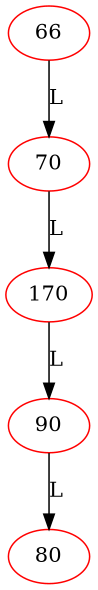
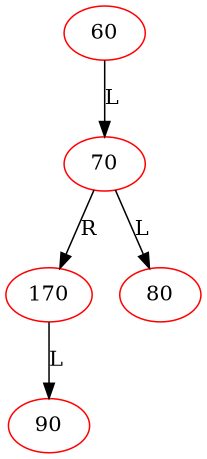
node "66": label "66" -> "60"
edge "70" -> "170": label "L" -> "R"
edge "90" -> "80": now "70" -> "80"
